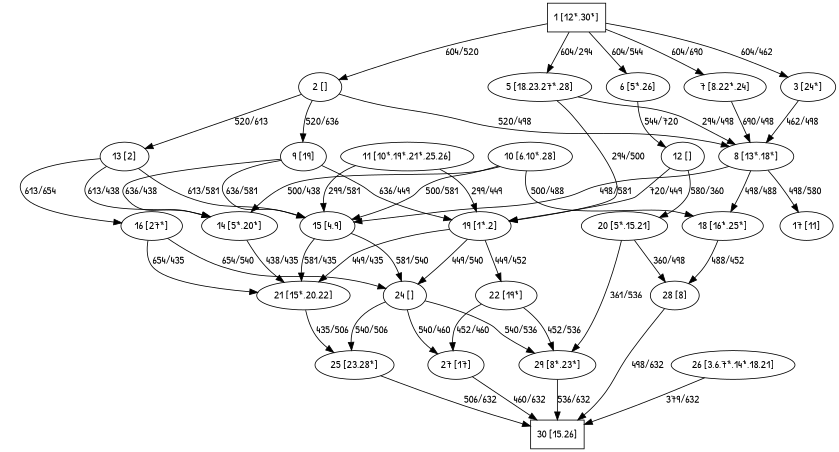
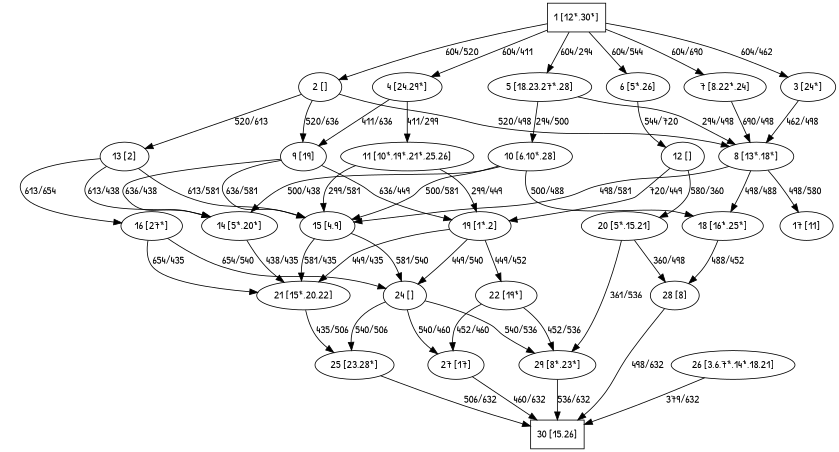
node "4 [24,29*]": added
edge "5 [18,23,27*,28]" -> "19 [1*,2]": now "5 [18,23,27*,28]" -> "10 [6,10*,28]"
